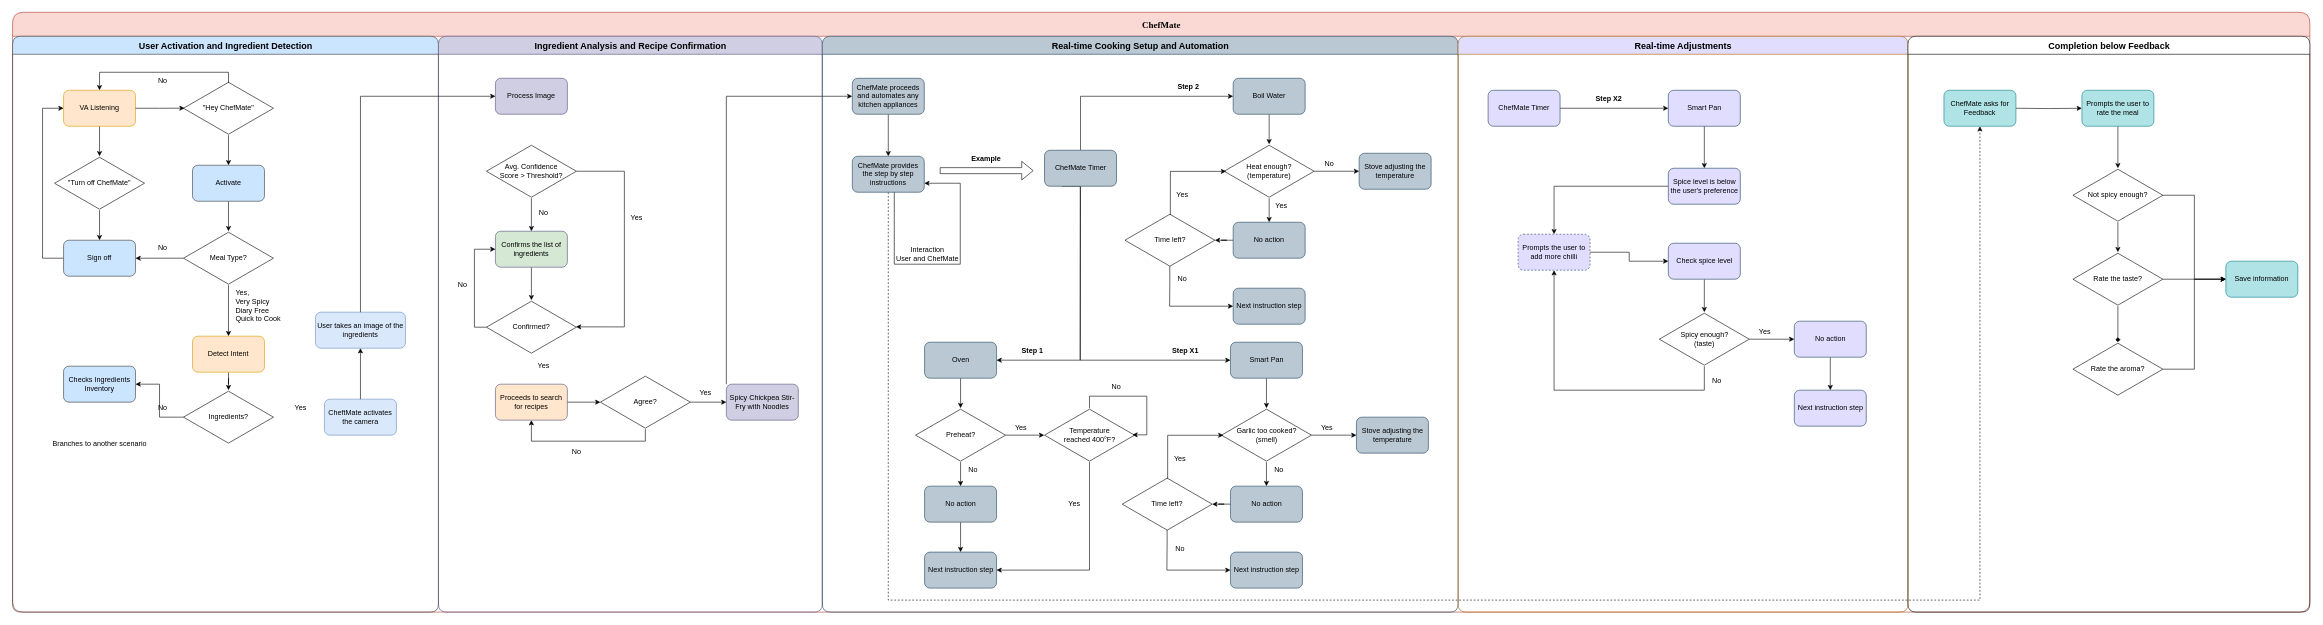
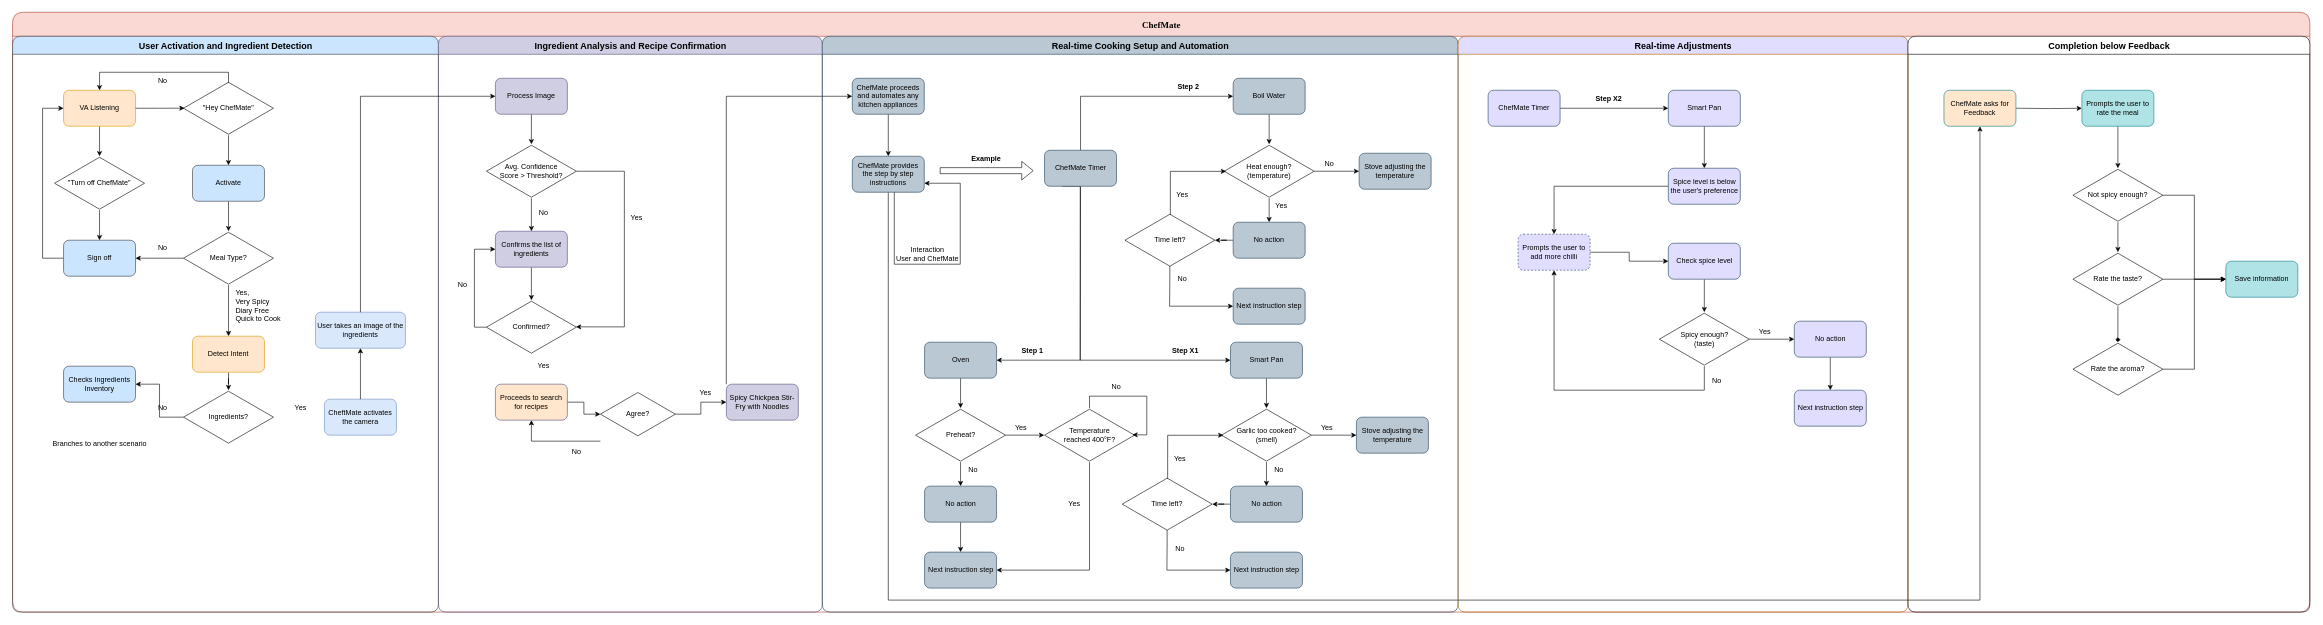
node "ChefMate asks for Feedback": fillcolor #b0e3e6 -> #ffe6cc
edge "Process Image" -> "Avg. Confidence Score > Threshold?": added
node "Confirms the list of ingredients": fillcolor #d5e8d4 -> #d0cee2
node "Agree?": size 90x54 -> 75x78
edge "ChefMate provides the step by step instructions" -> "ChefMate asks for Feedback": style dashed -> solid
